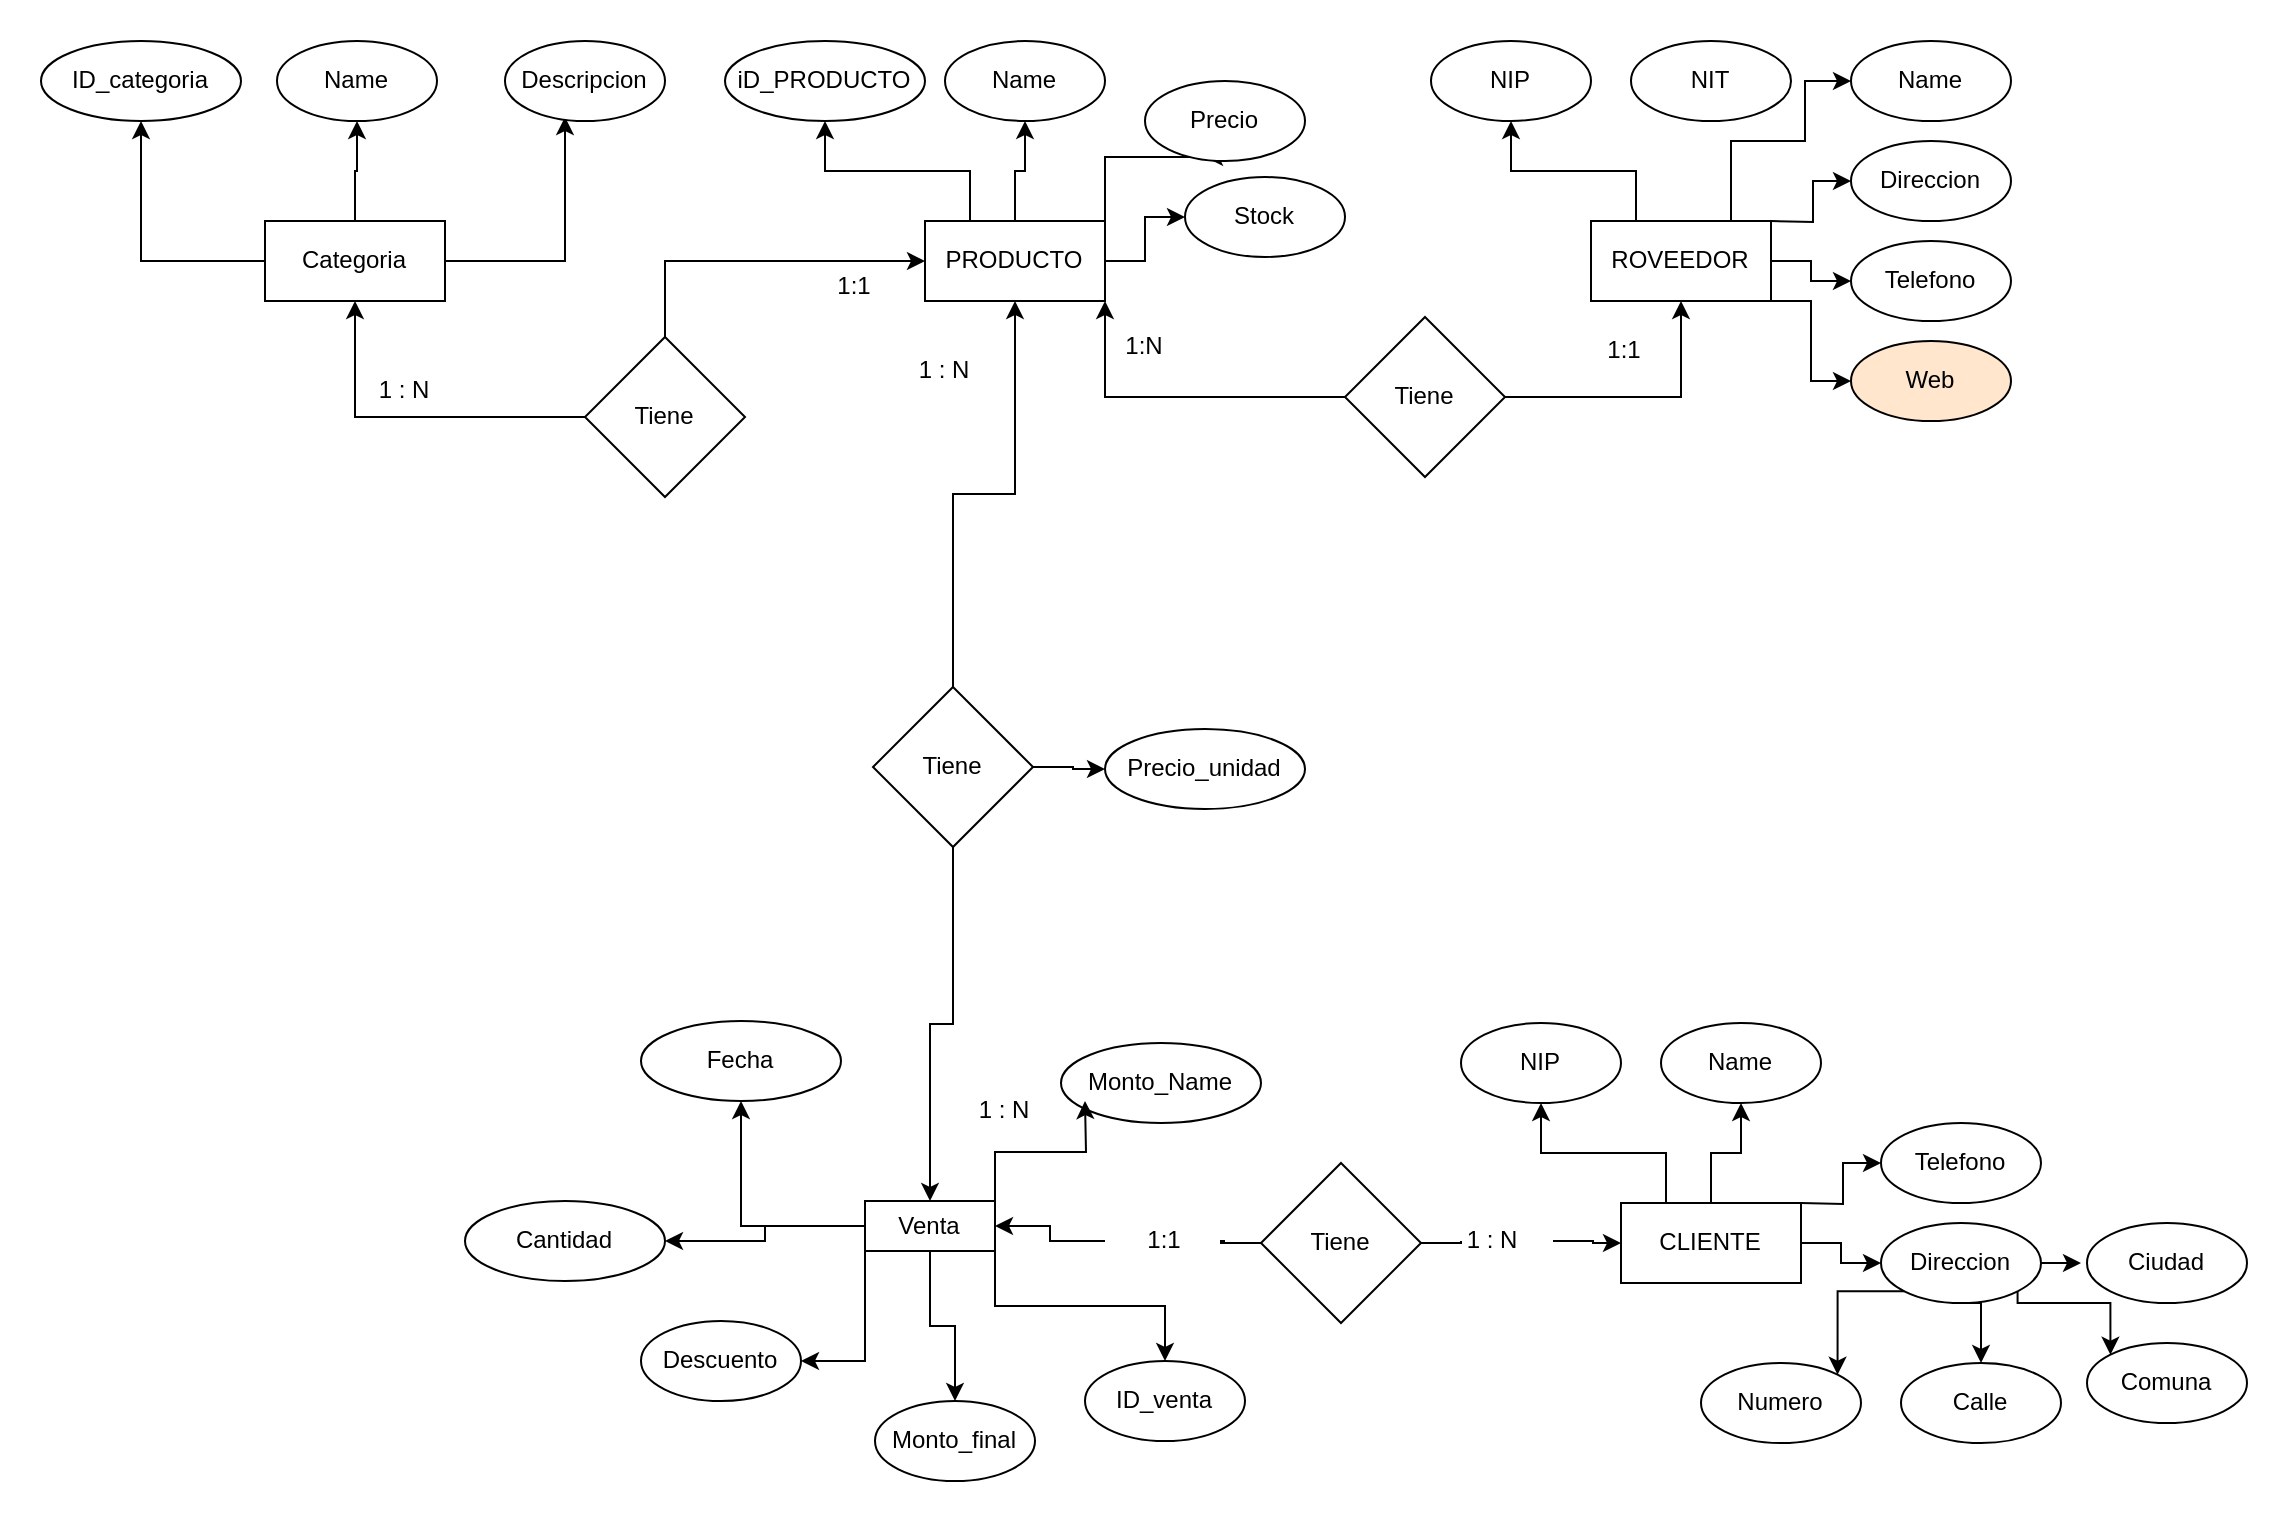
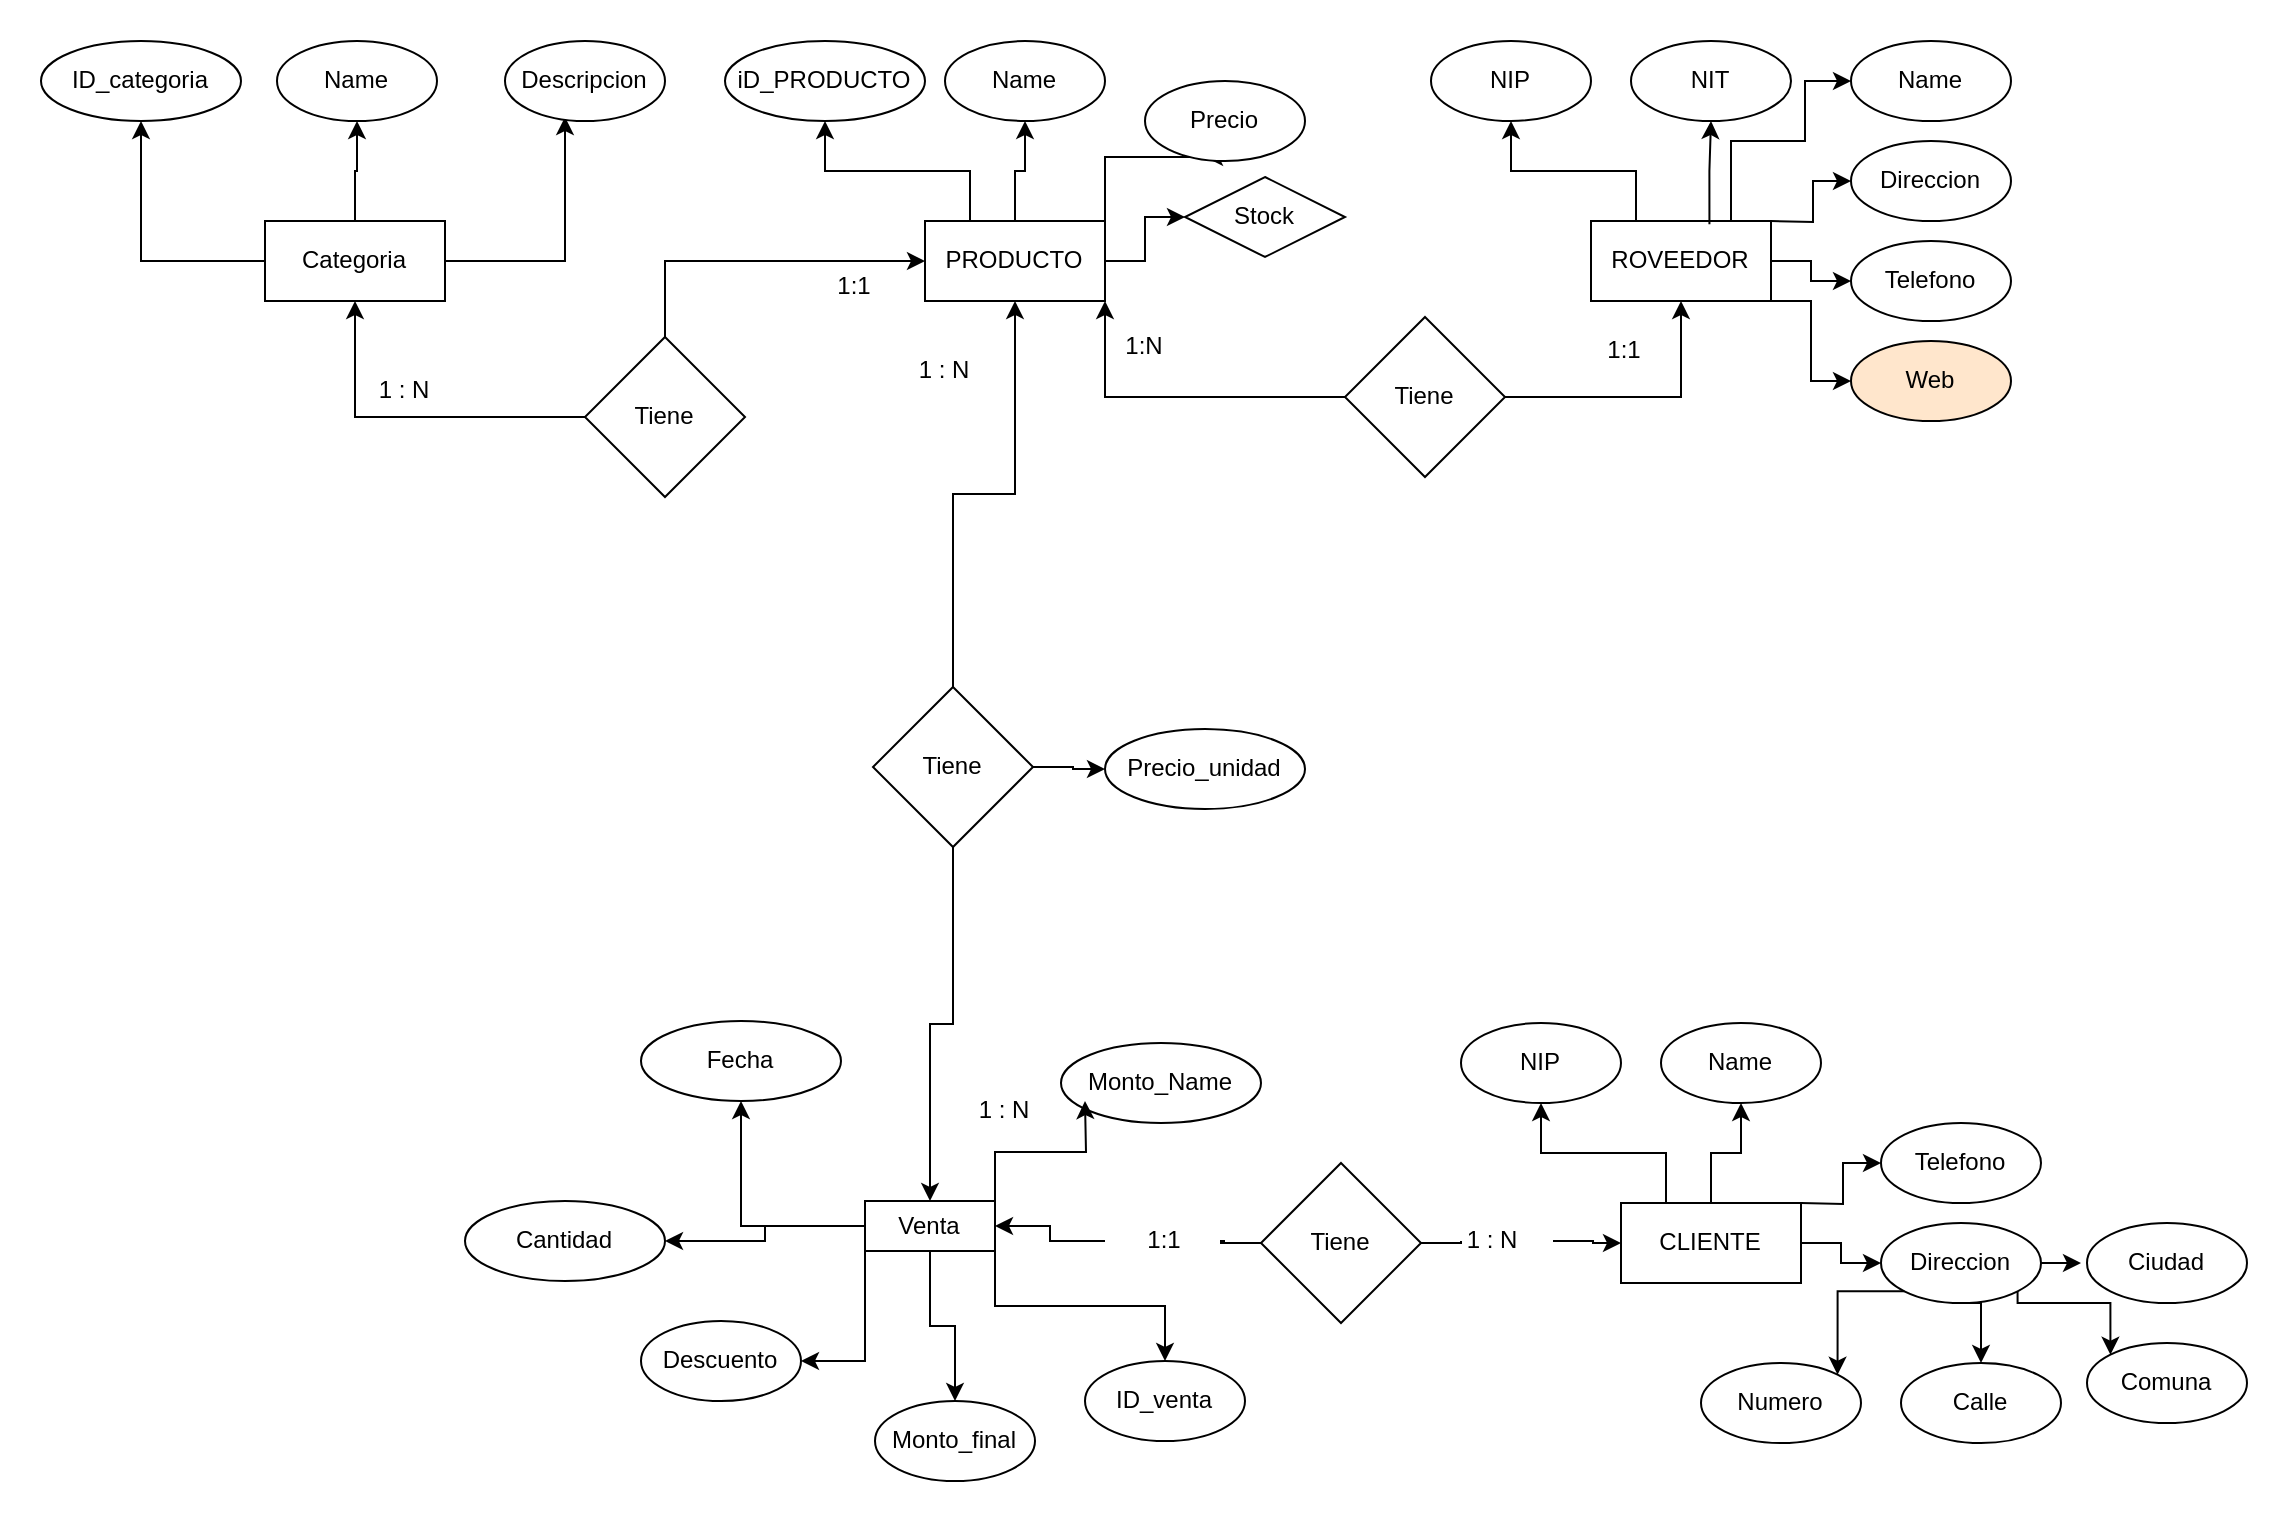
edge "ROVEEDOR" -> "NIT": added
node "Stock": shape ellipse -> diamond
